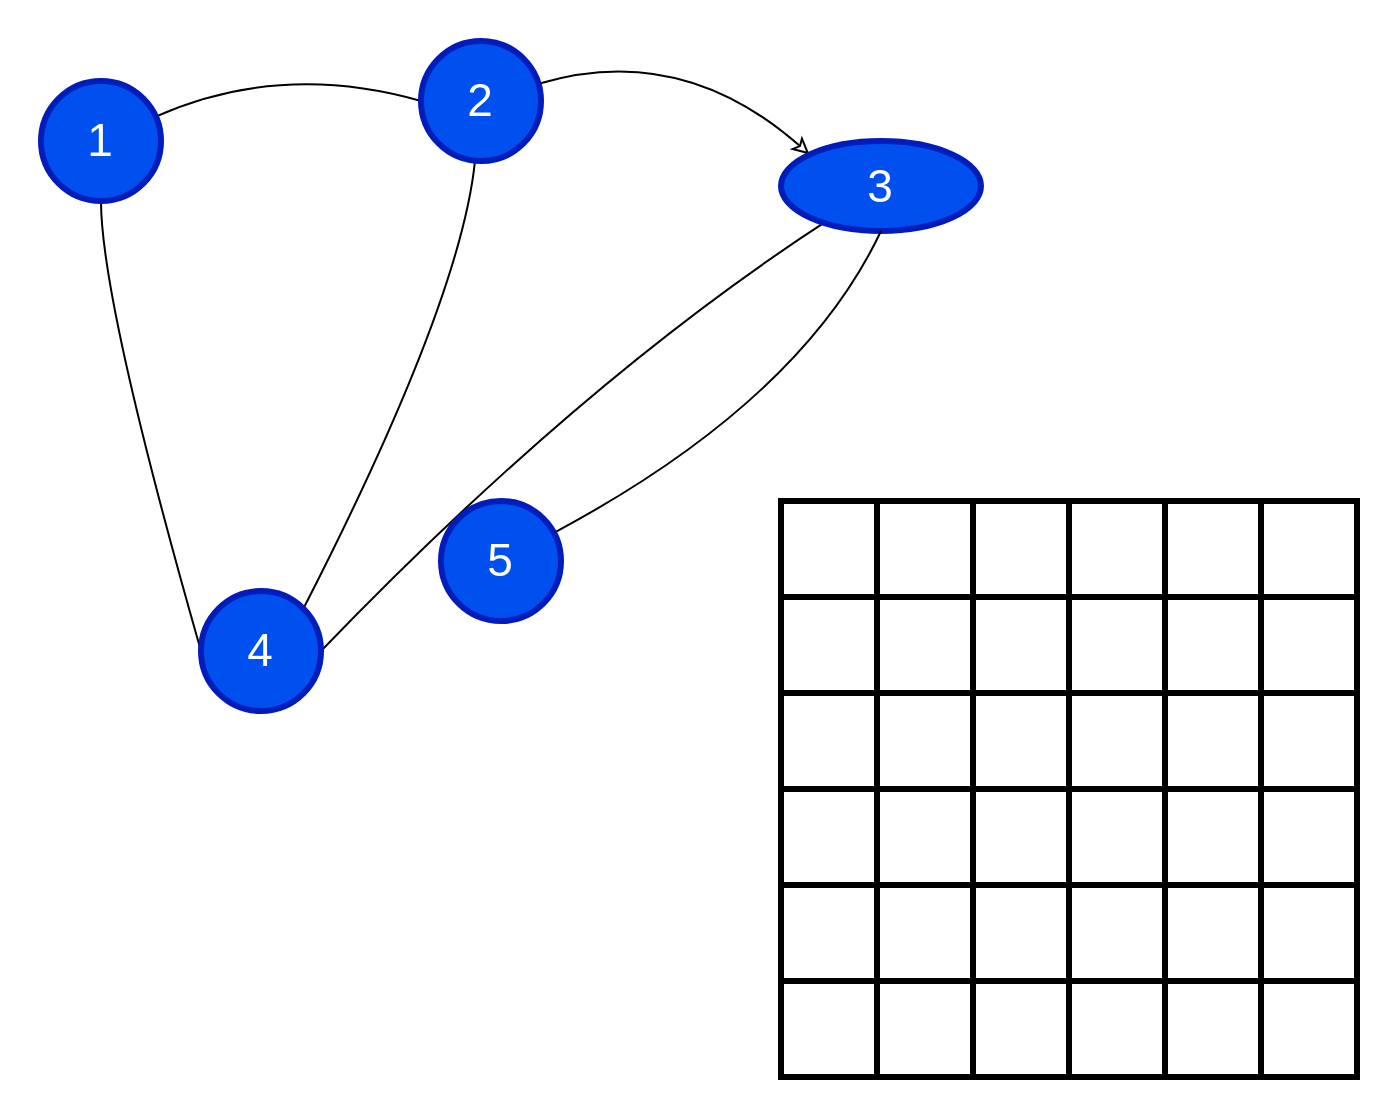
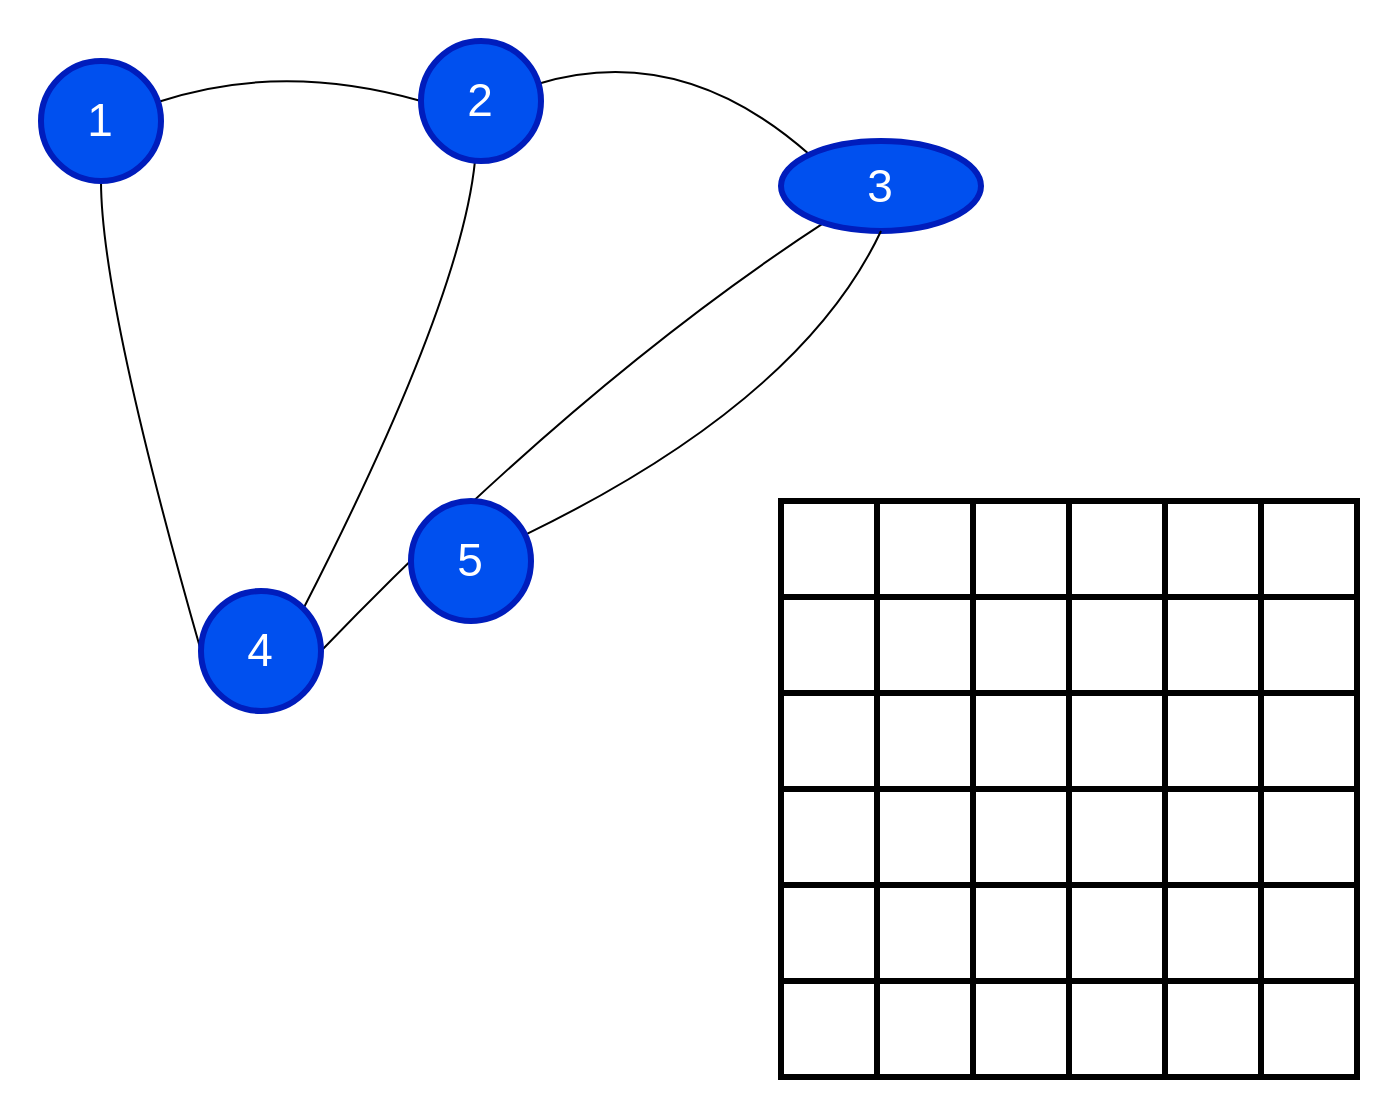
edge "2" -> "3": arrowhead classic -> none
node "1": moved (101, 141) -> (101, 121)
node "5": moved (501, 561) -> (471, 561)
